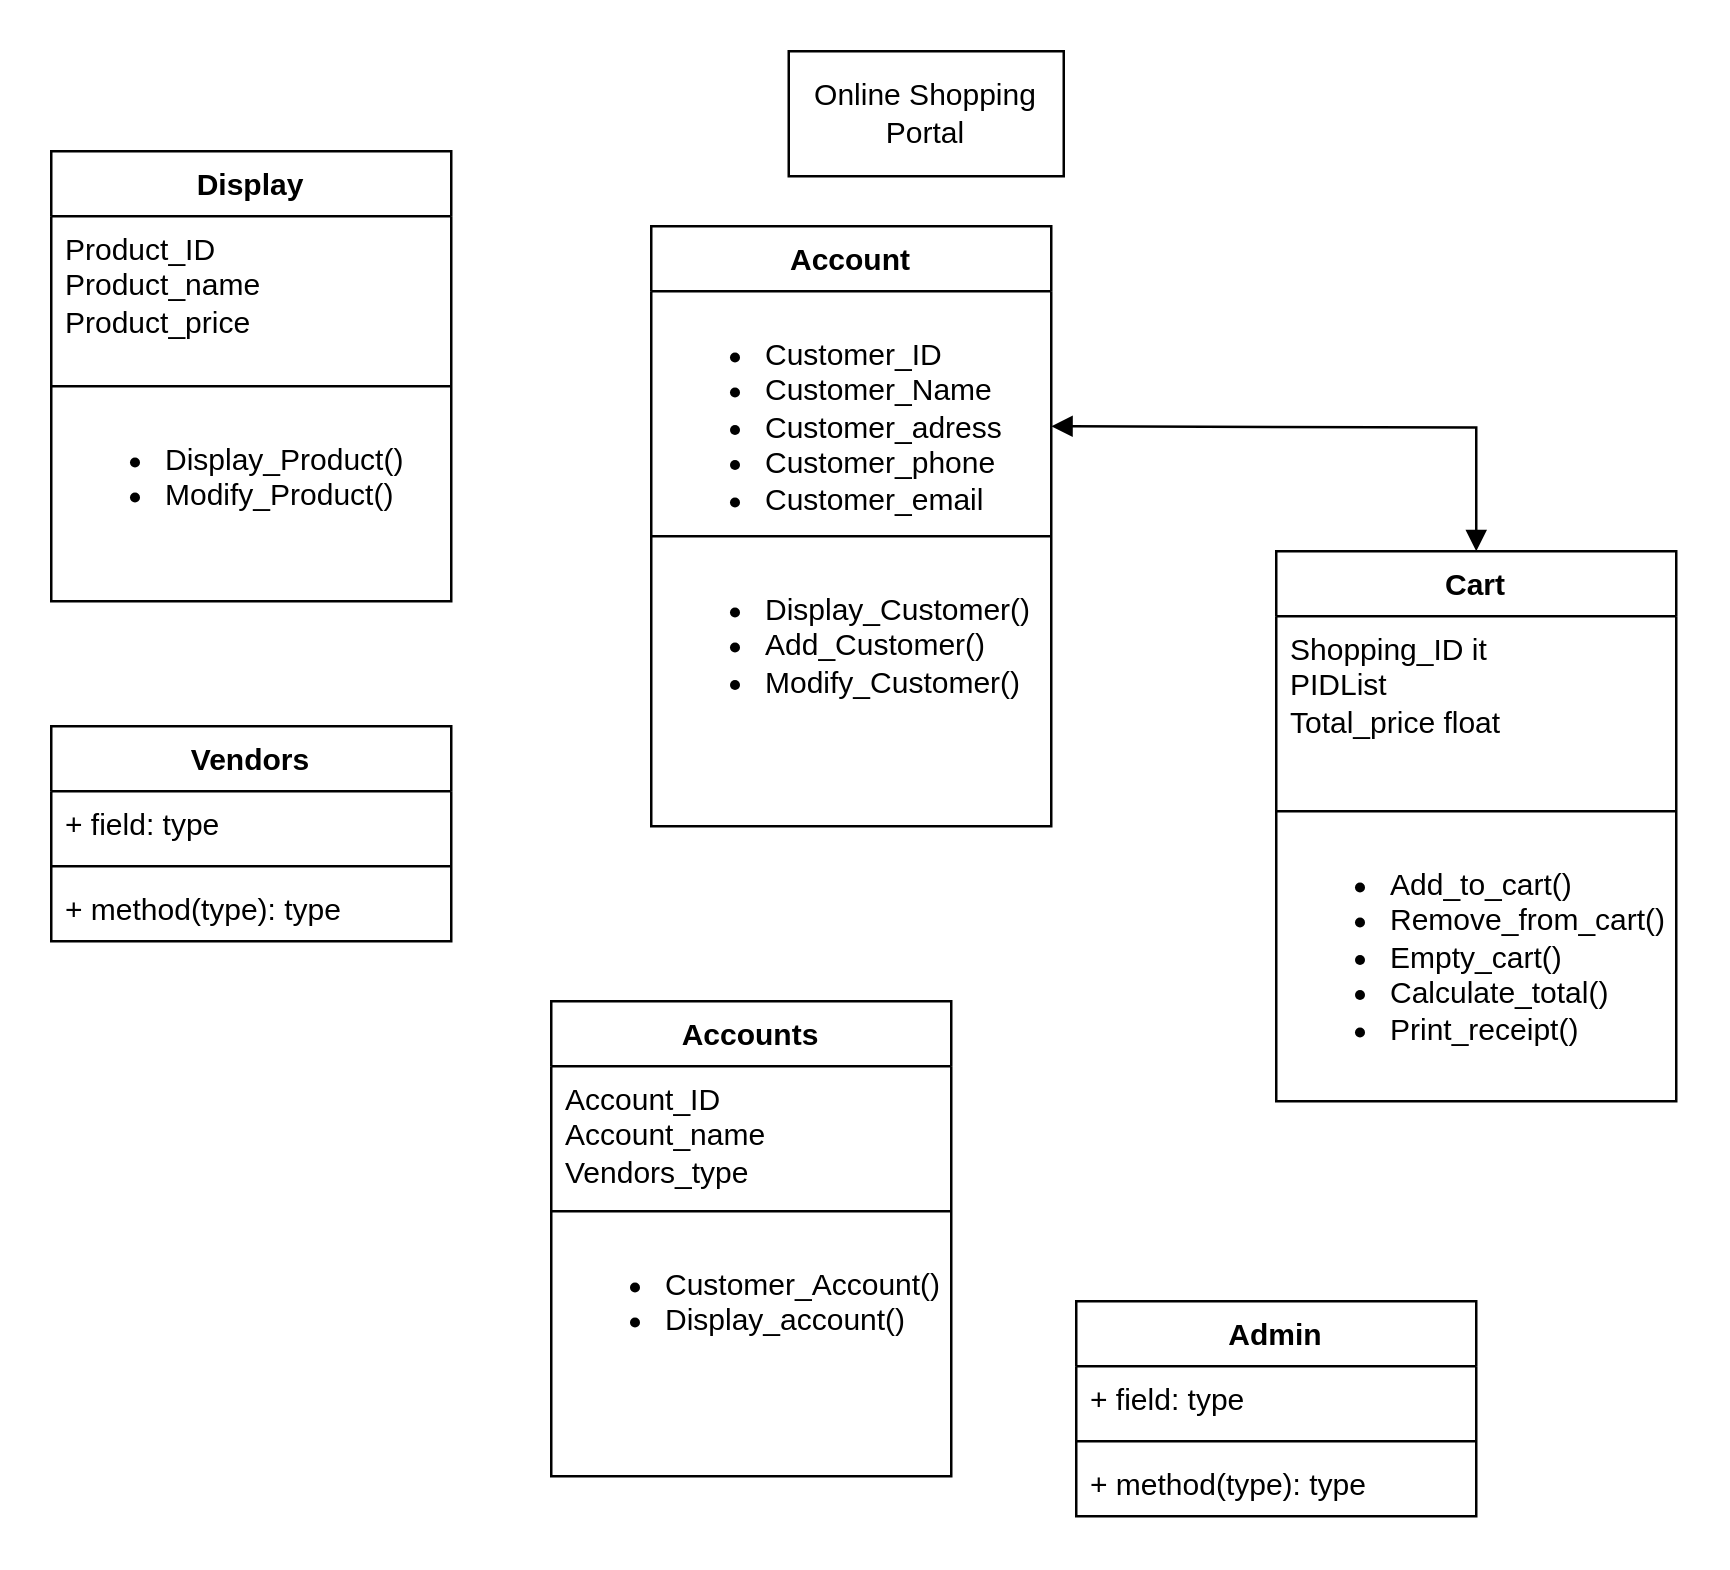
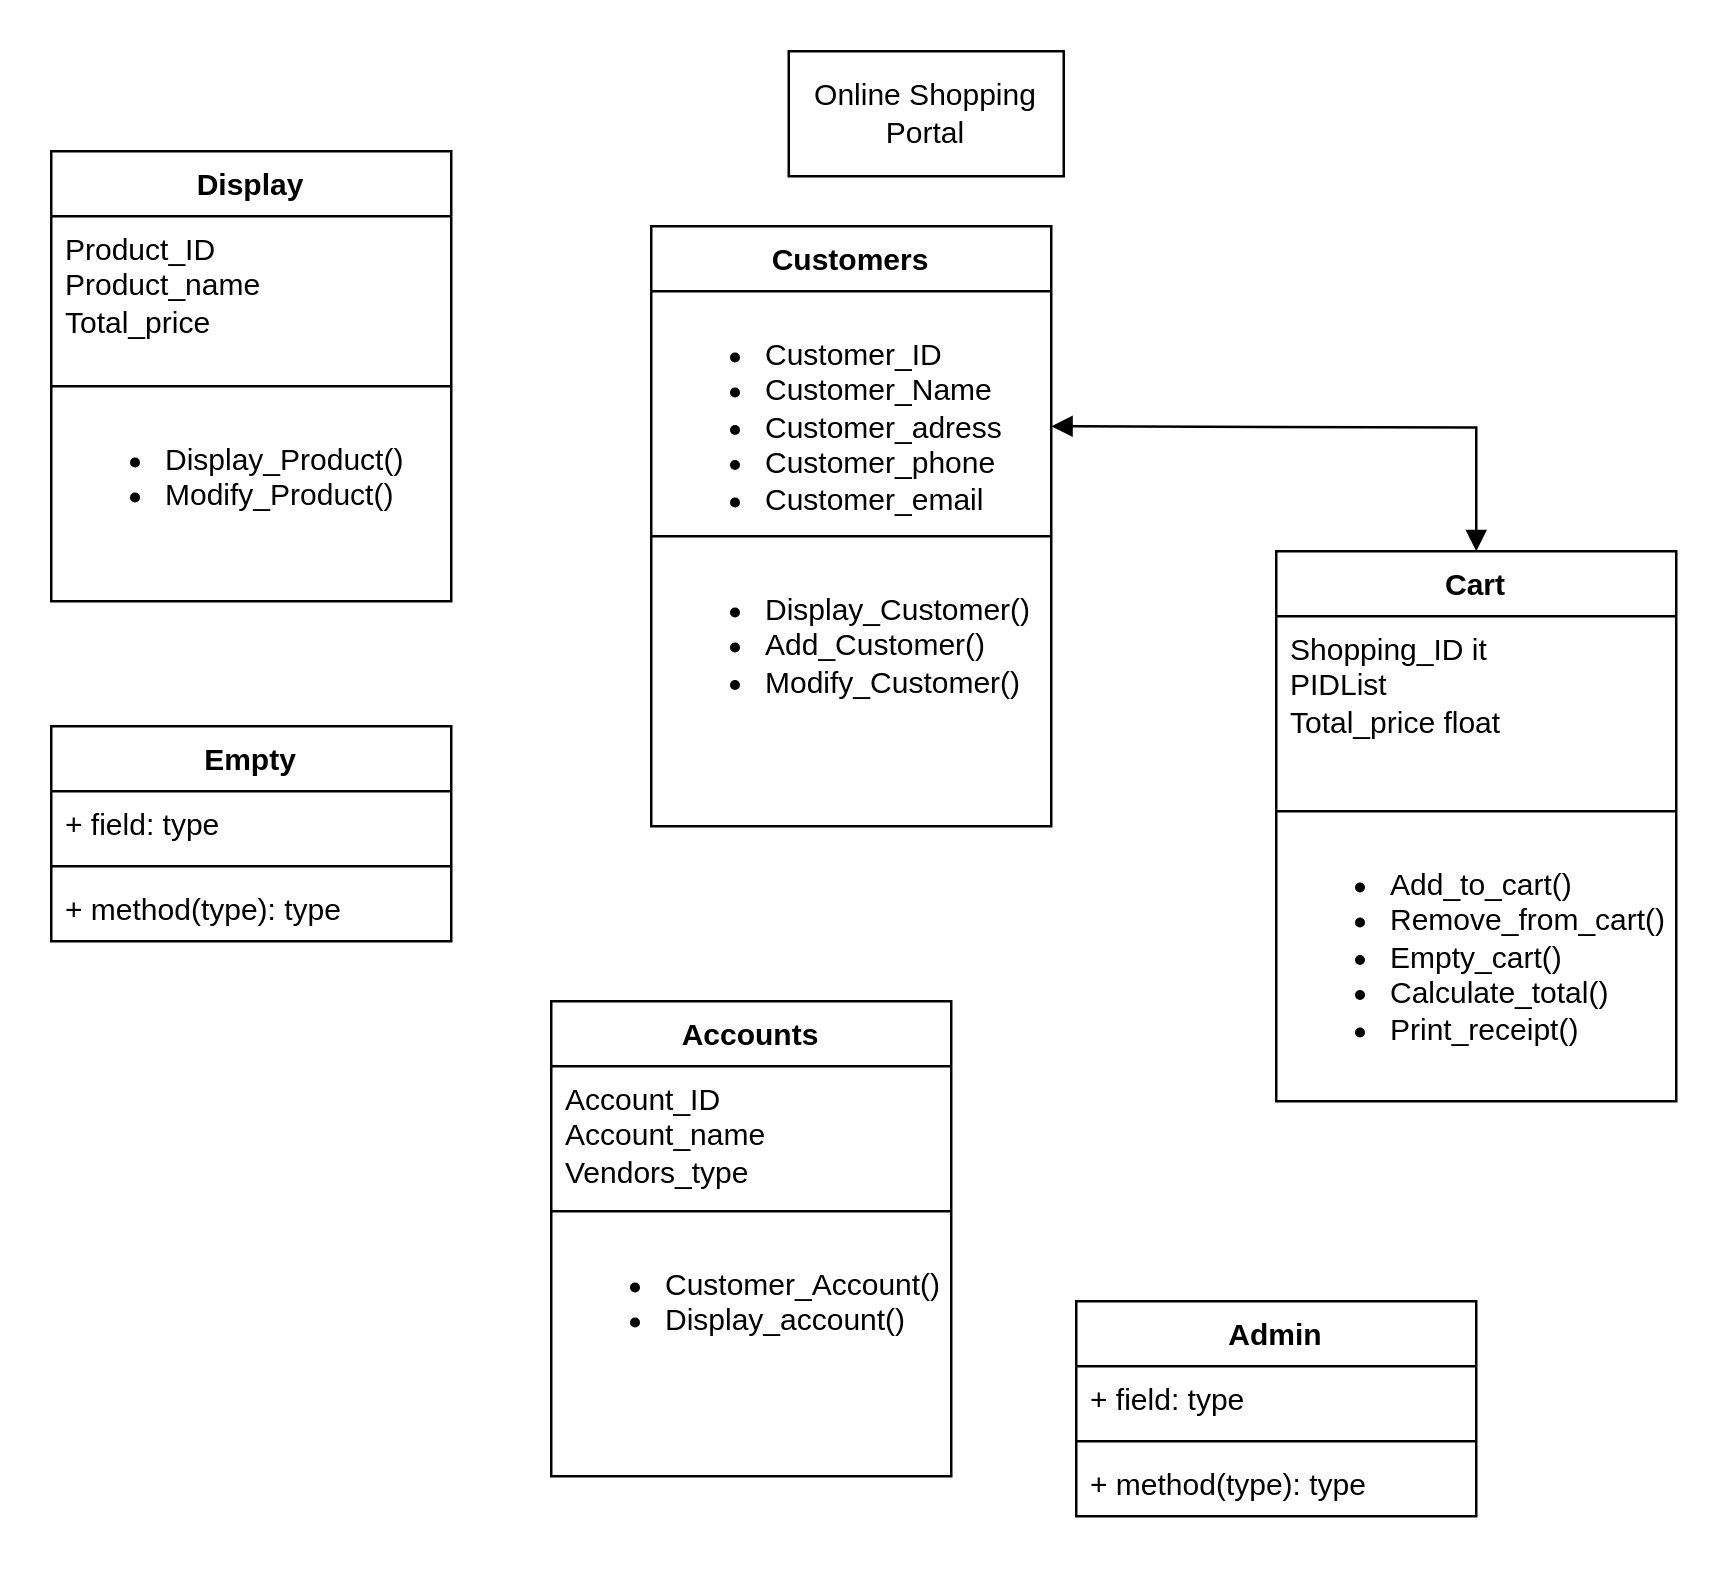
node "Account": label "Account" -> "Customers"
node "Product_ID Product_name Product_price": label "Product_ID Product_name Product_price" -> "Product_ID Product_name Total_price"
node "Vendors": label "Vendors" -> "Empty"
